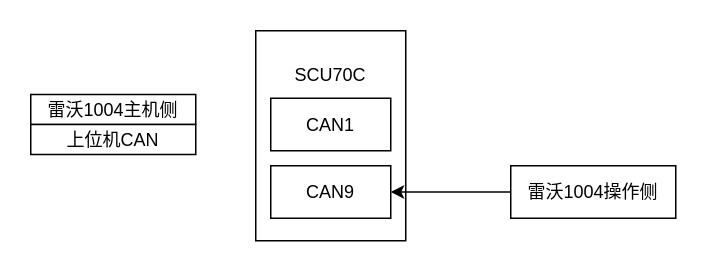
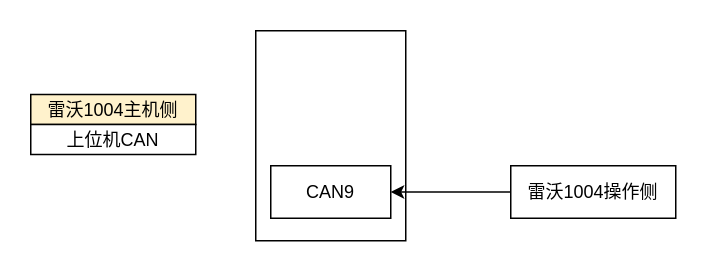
node "SCU70C": removed
node "雷沃1004主机侧": fillcolor #ffffff -> #fff2cc
node "CAN1": removed
